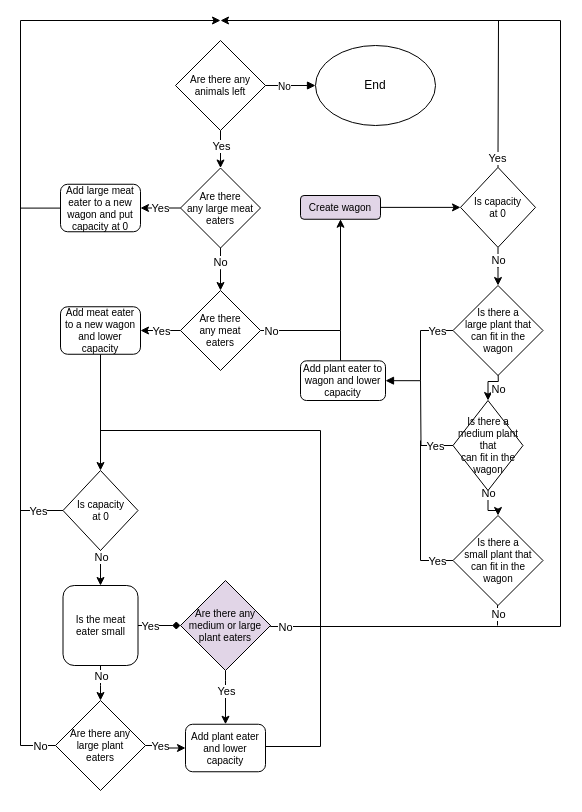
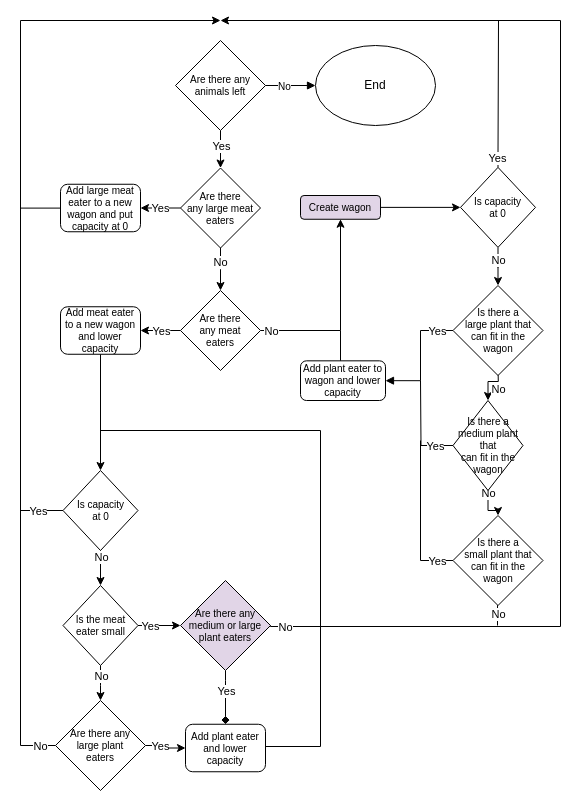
node "Is the meat eater small": shape rounded rectangle -> diamond
edge "Is the meat eater small" -> "Are there any medium or large plant eaters": arrowhead diamond -> classic
edge "Are there any medium or large plant eaters" -> "Add plant eater and lower capacity": arrowhead classic -> diamond
